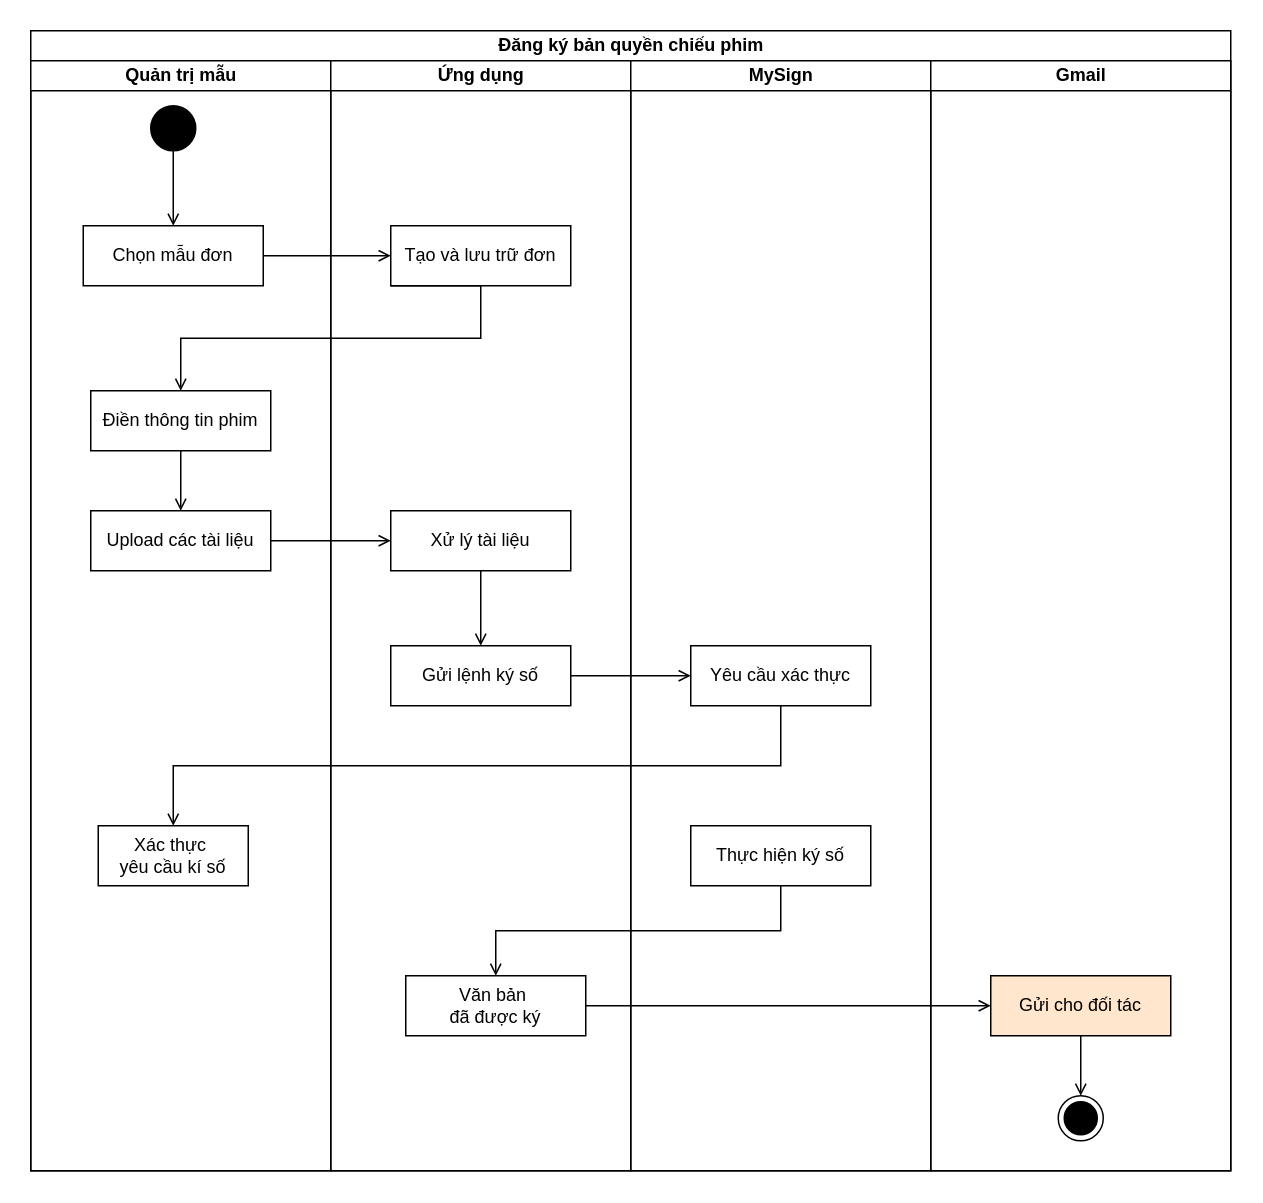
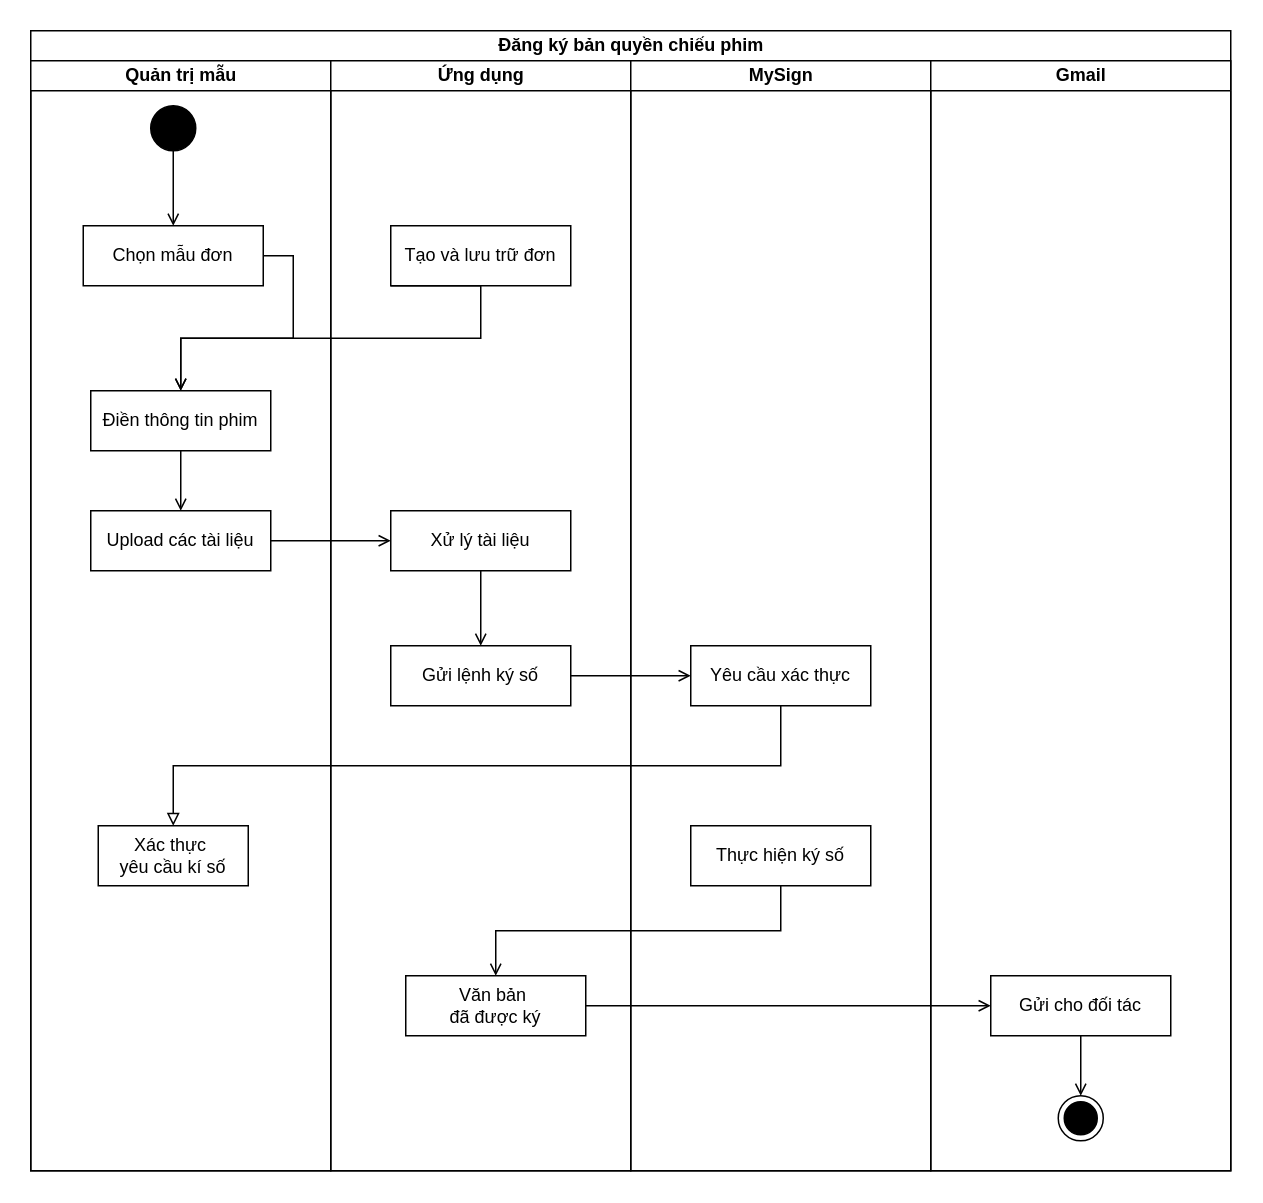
edge "Chọn mẫu đơn" -> "Tạo và lưu trữ đơn": now "Chọn mẫu đơn" -> "Điền thông tin phim"
edge "Yêu cầu xác thực" -> "Xác thực yêu cầu kí số": arrowhead open -> block
node "Gửi cho đối tác": fillcolor #ffe6cc -> #ffffff
